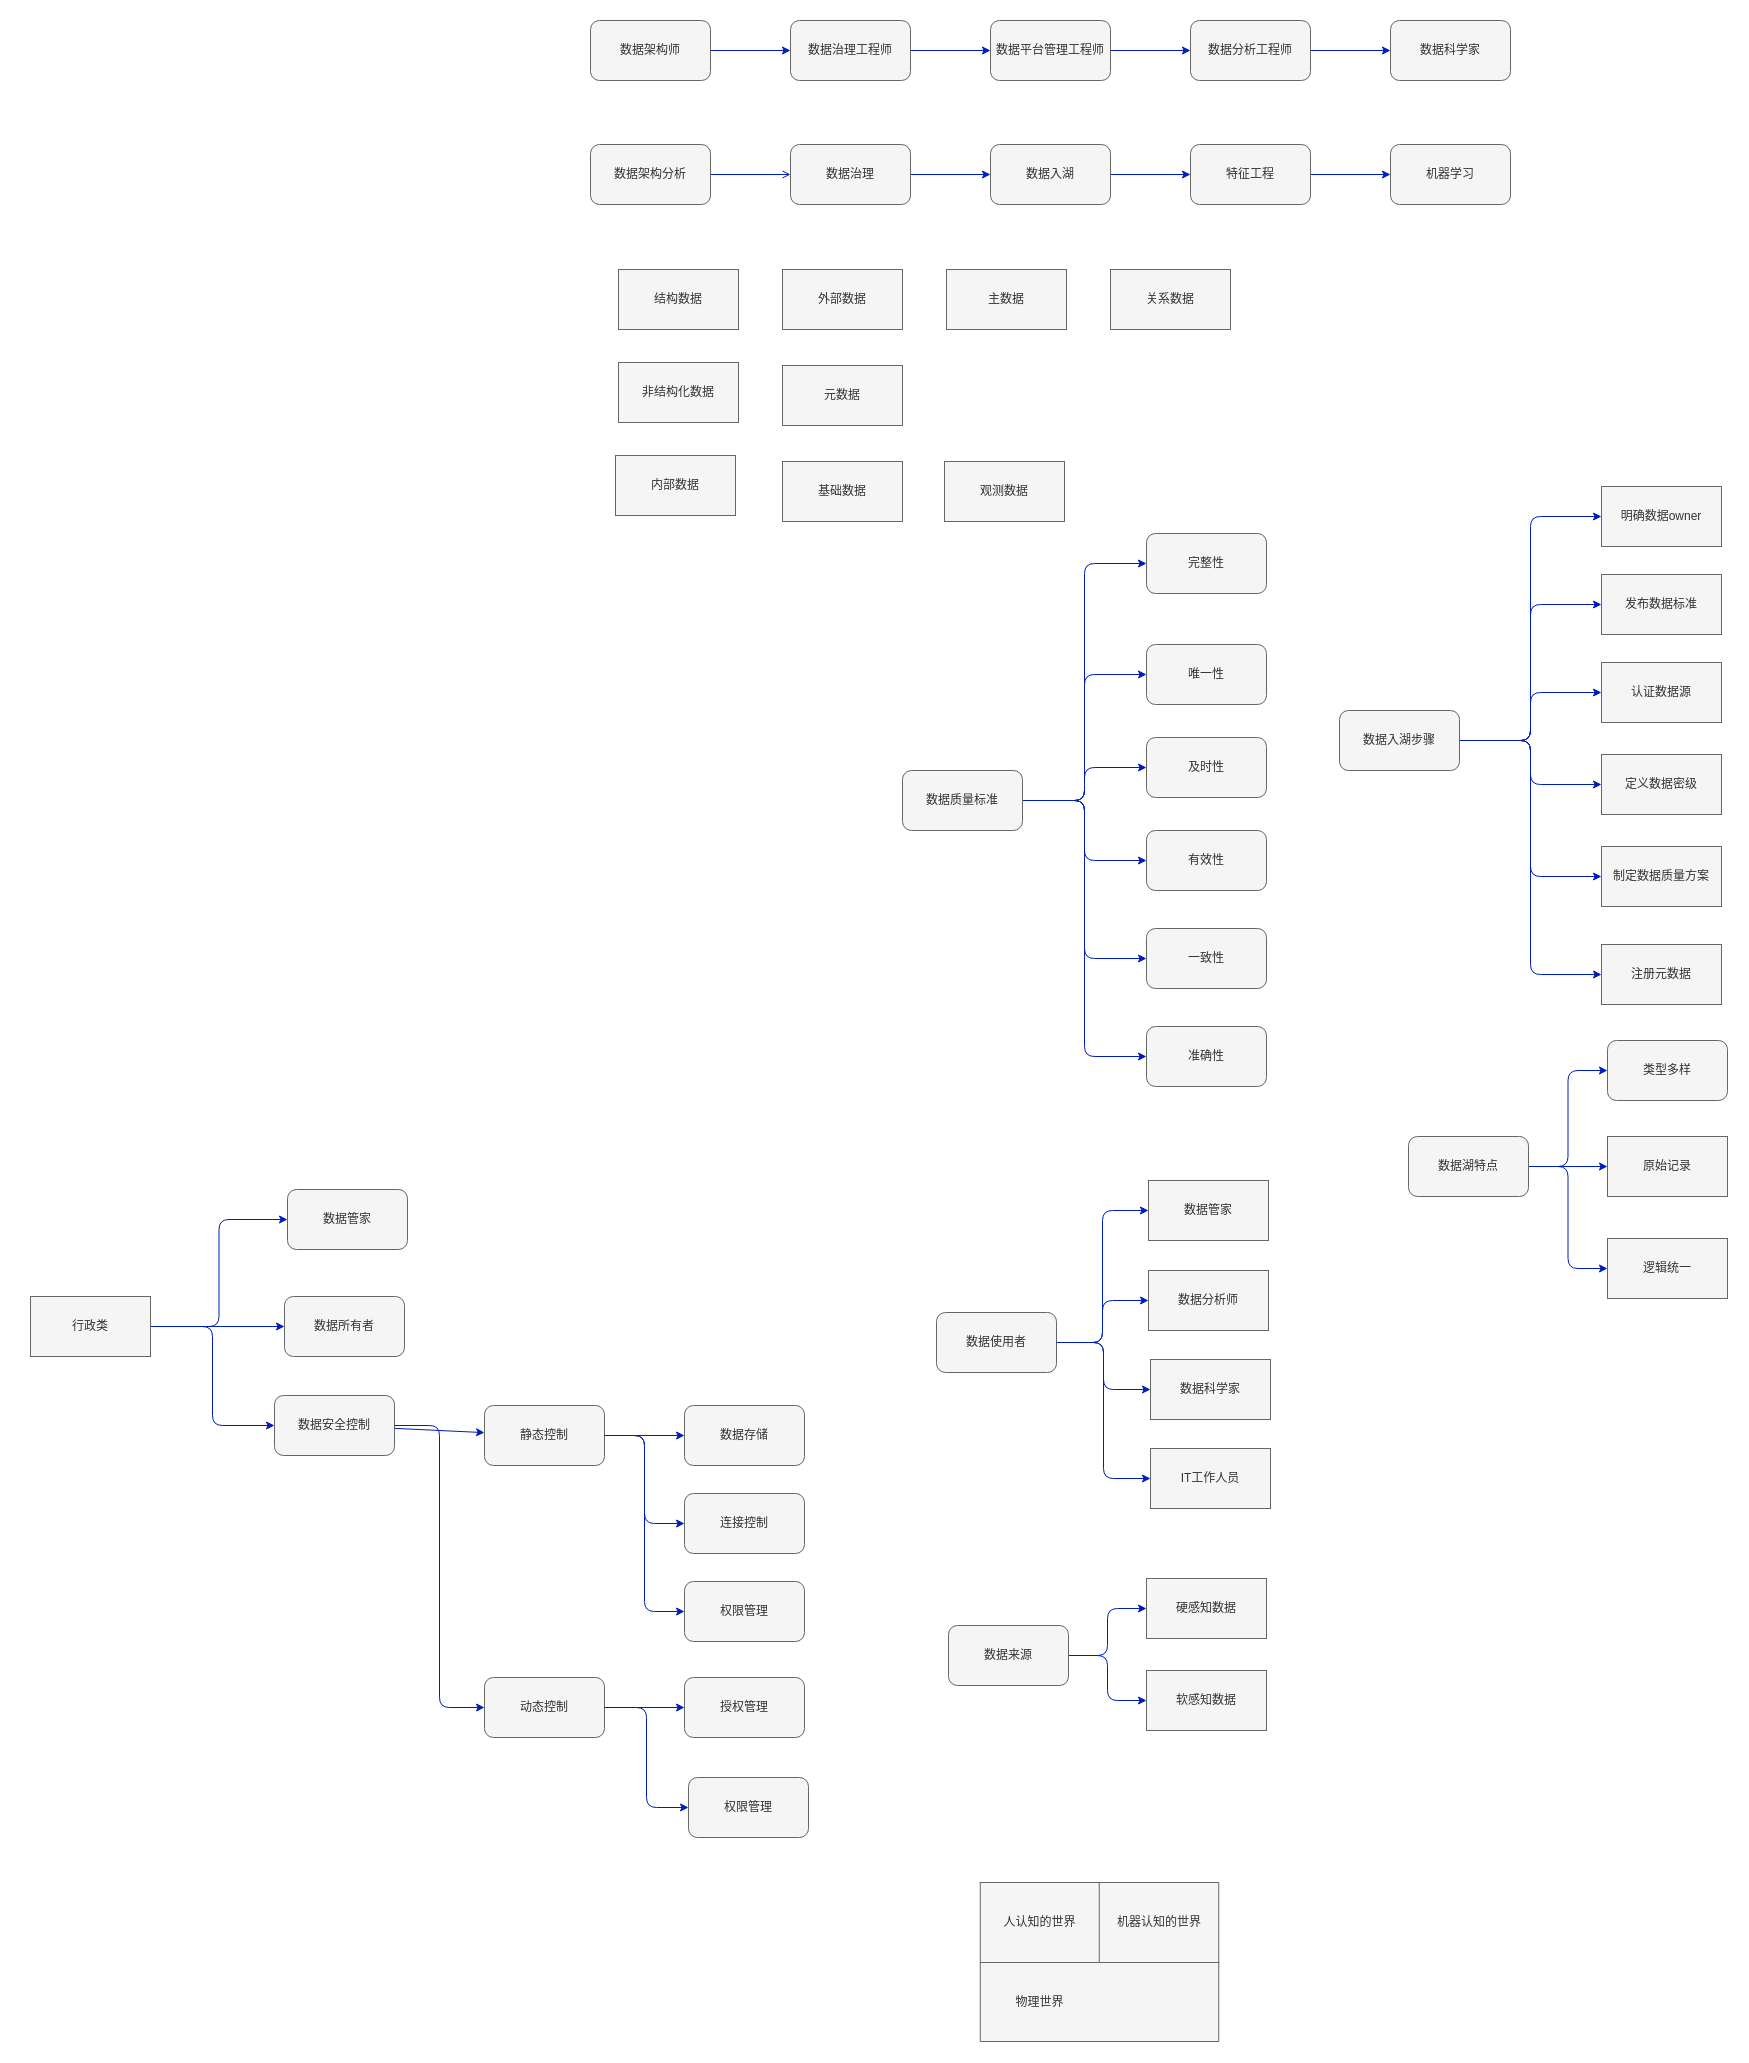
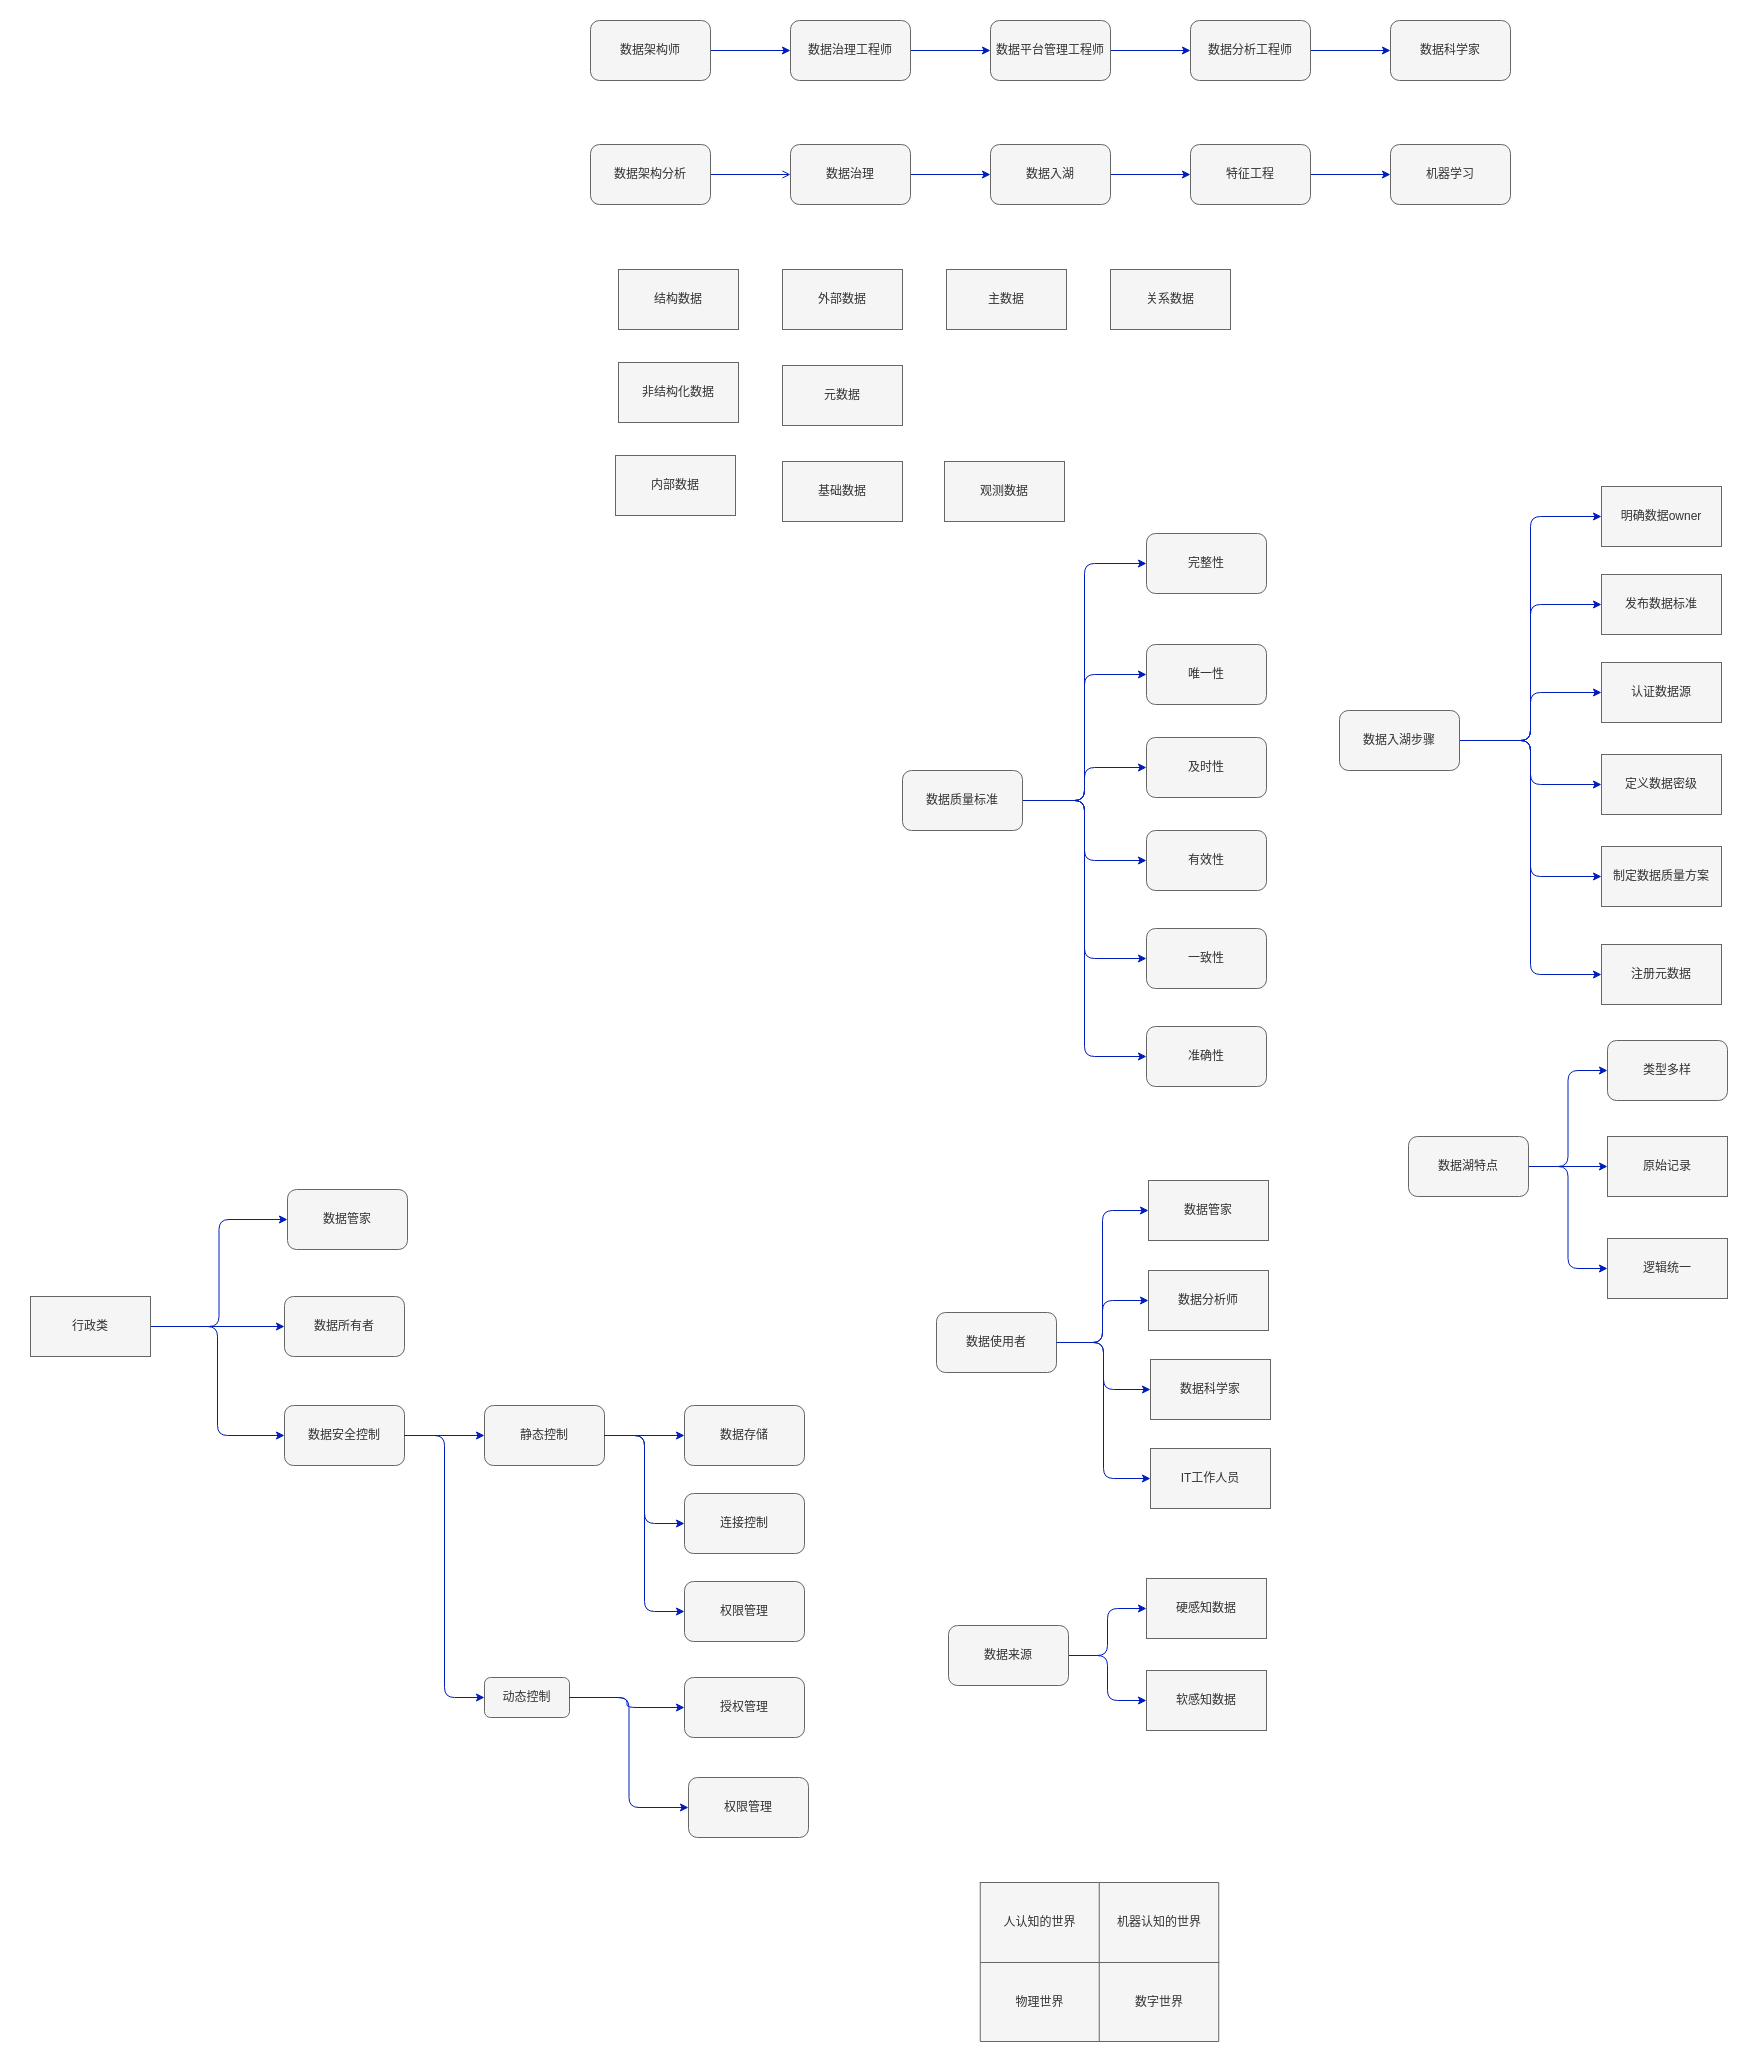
node "数据安全控制": moved (335, 1426) -> (345, 1436)
node "动态控制": size 120x60 -> 85x40
node "数字世界": added
